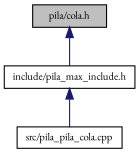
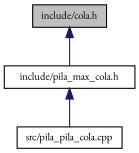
node "pila/cola.h": label "pila/cola.h" -> "include/cola.h"
node "include/pila_max_include.h": label "include/pila_max_include.h" -> "include/pila_max_cola.h"
